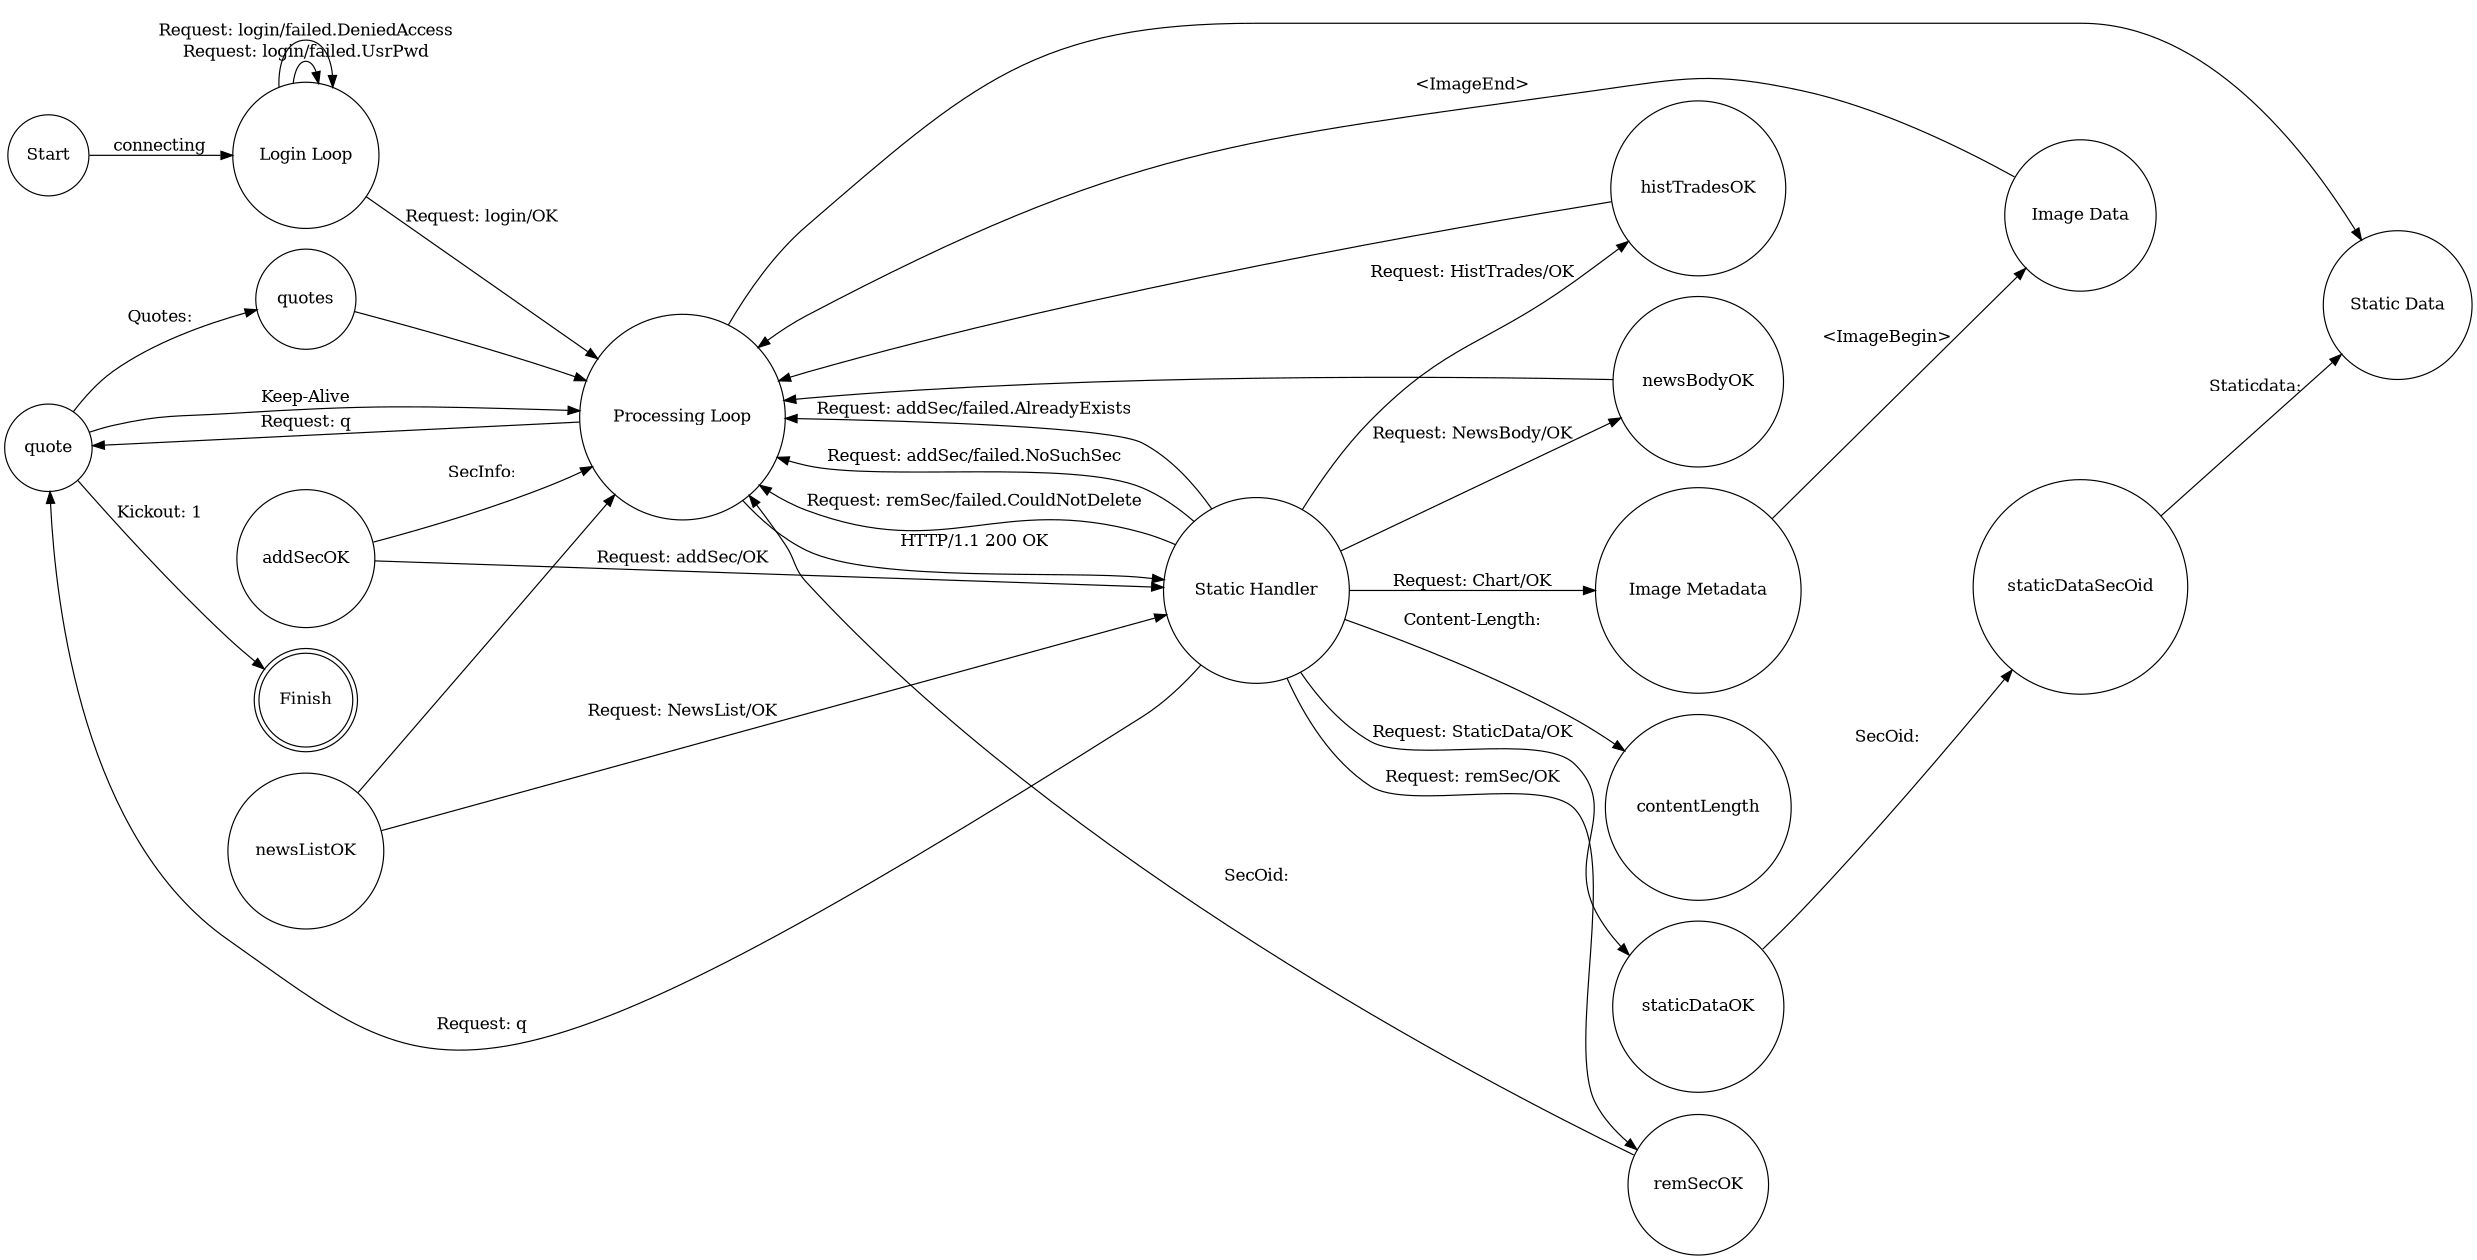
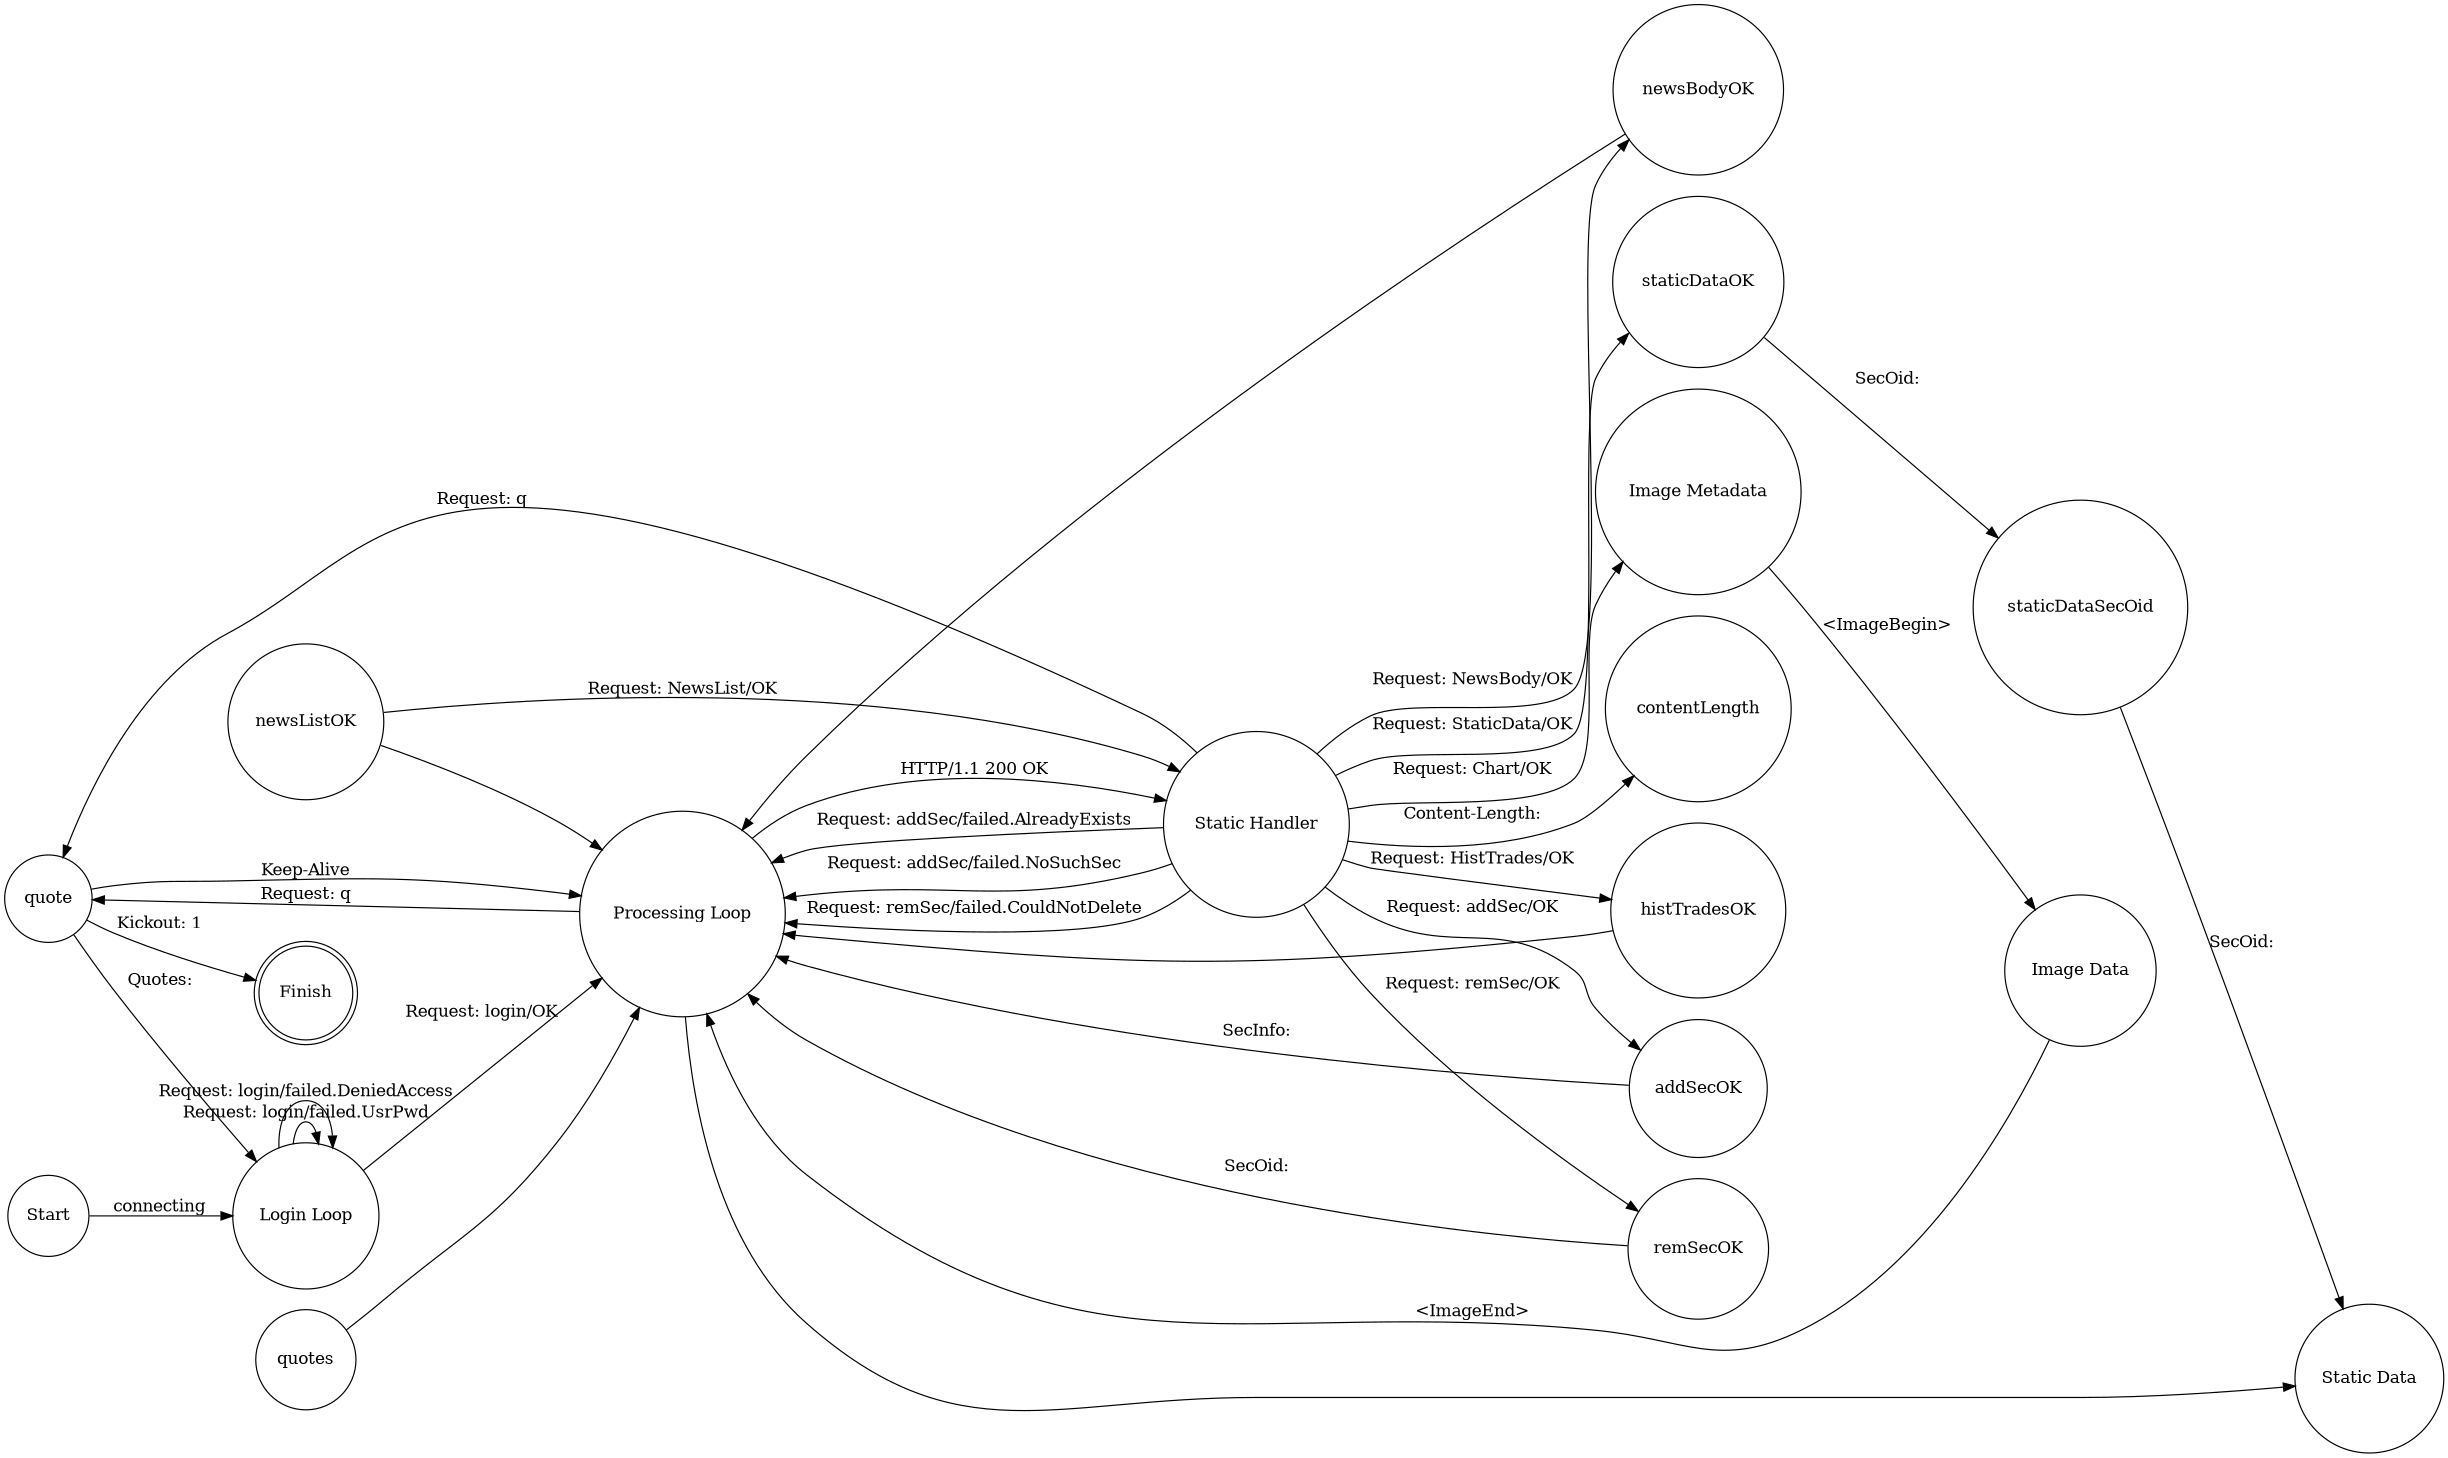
edge "quote" -> "quotes": now "quote" -> "Login Loop"
edge "staticDataSecOid" -> "Static Data": label "Staticdata:" -> "SecOid:"
edge "addSecOK" -> "Static Handler": reversed
